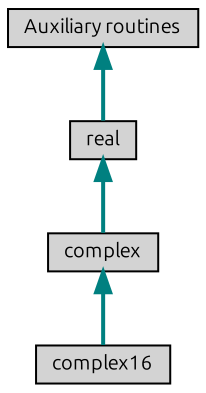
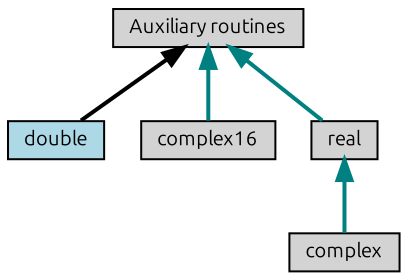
node "double": added
edge "complex16" -> "complex": now "complex16" -> "Auxiliary routines"
